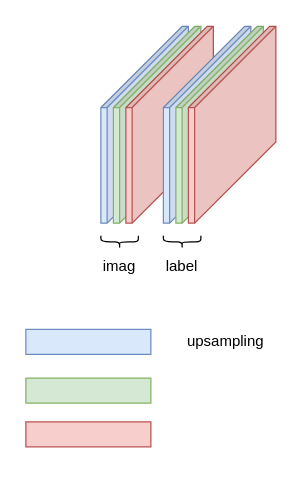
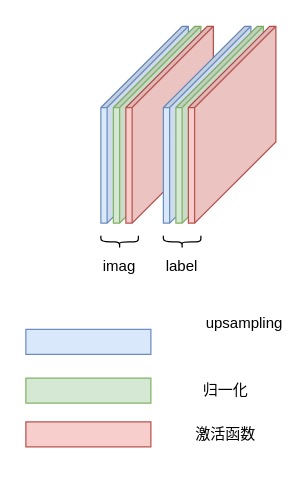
node "upsampling": moved (226, 342) -> (244, 323)
node "归一化": added
node "激活函数": added
